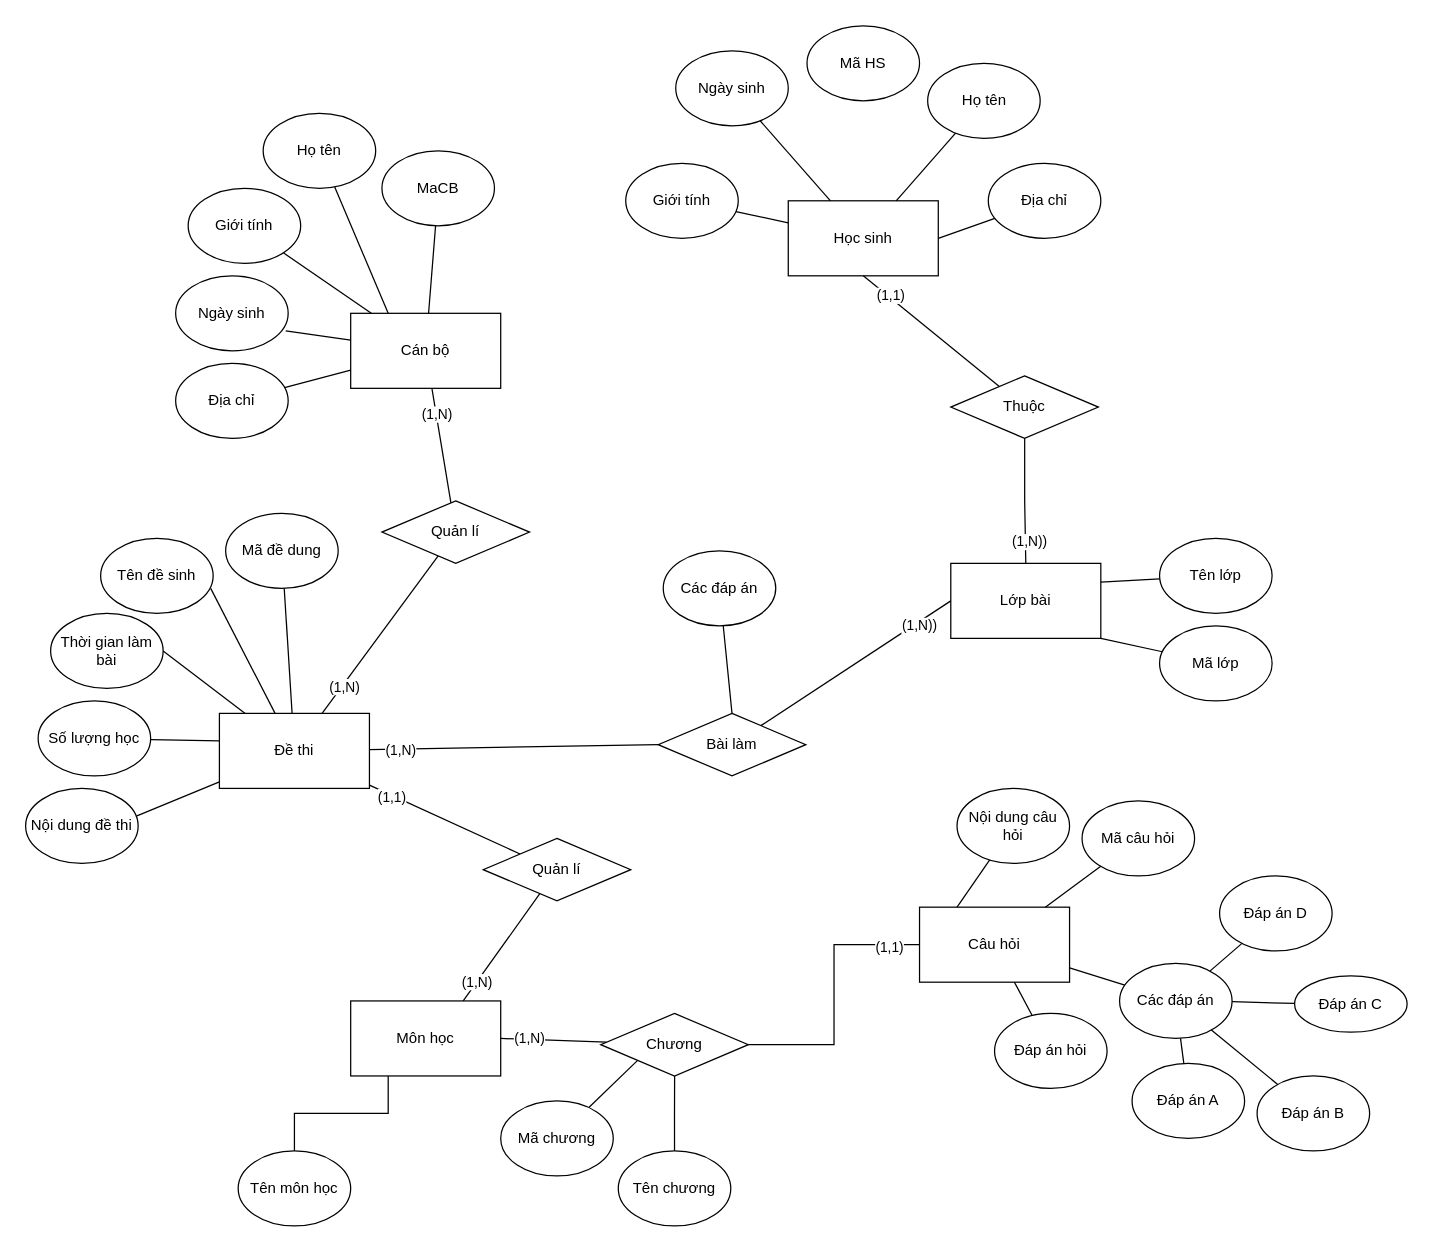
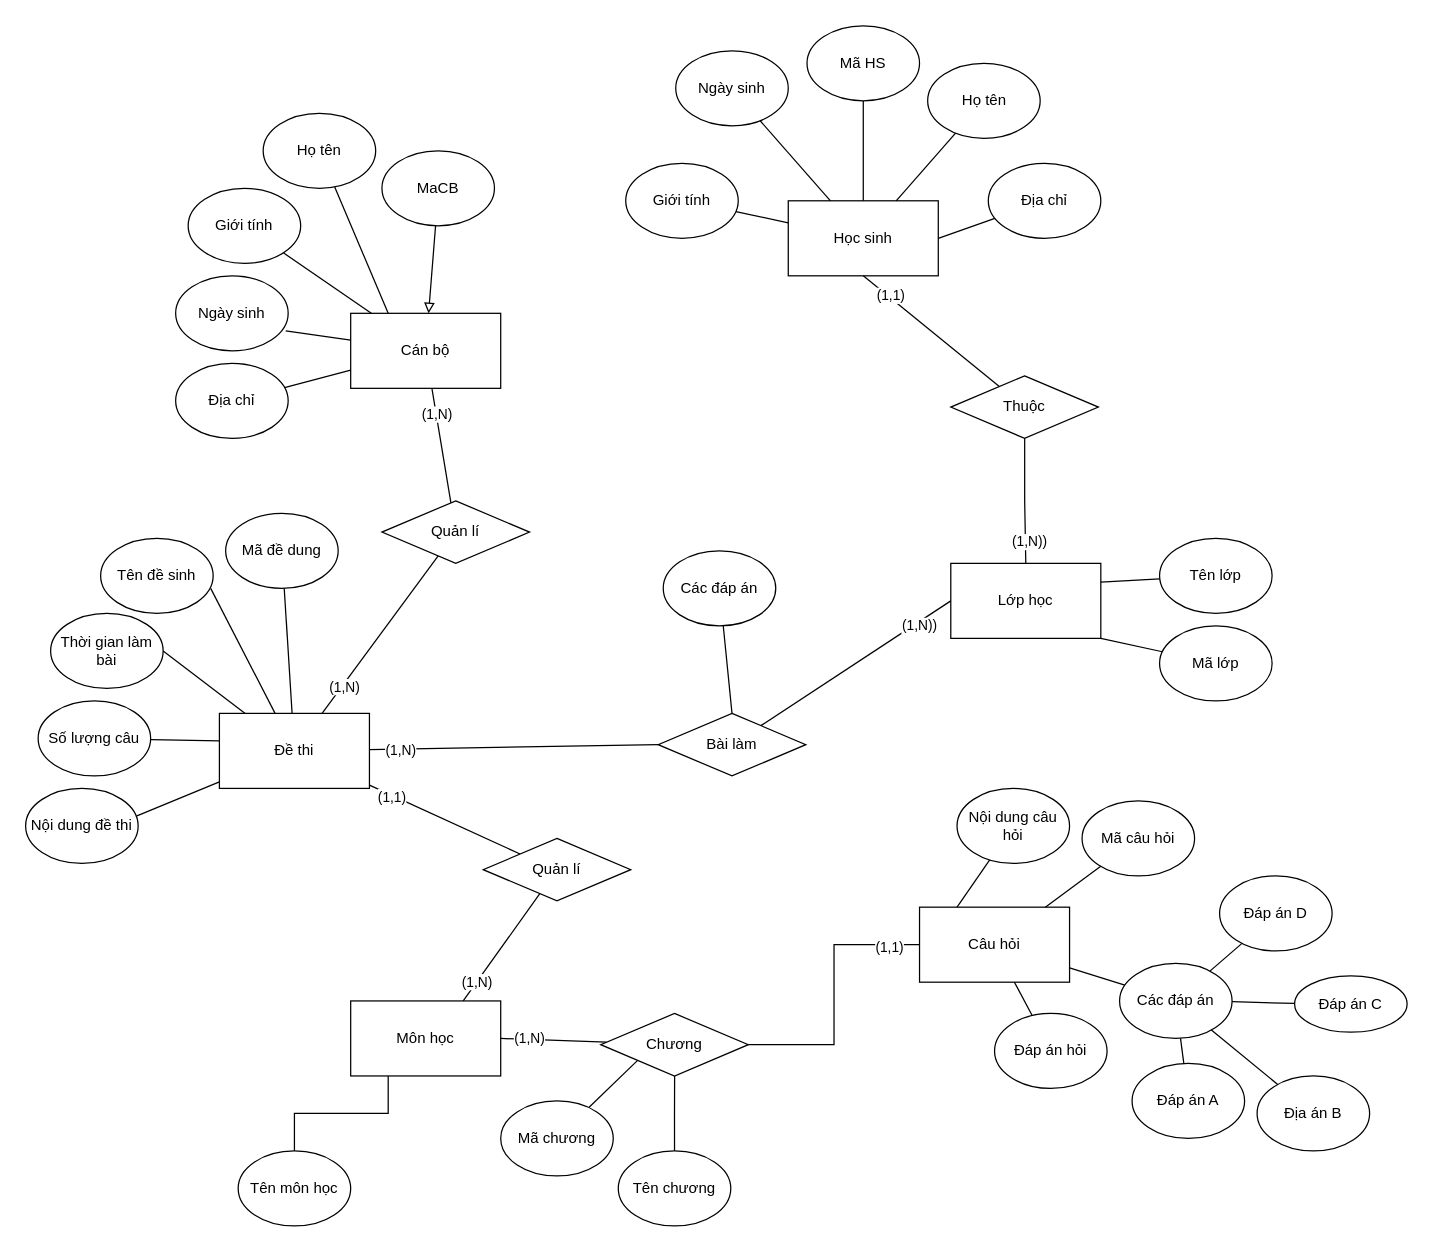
edge "Mã HS" -- "Học sinh": added
edge "MaCB" -- "Cán bộ": arrowhead none -> block
node "Lớp bài": label "Lớp bài" -> "Lớp học"
node "Số lượng học": label "Số lượng học" -> "Số lượng câu"
node "Đáp án B": label "Đáp án B" -> "Địa án B"
